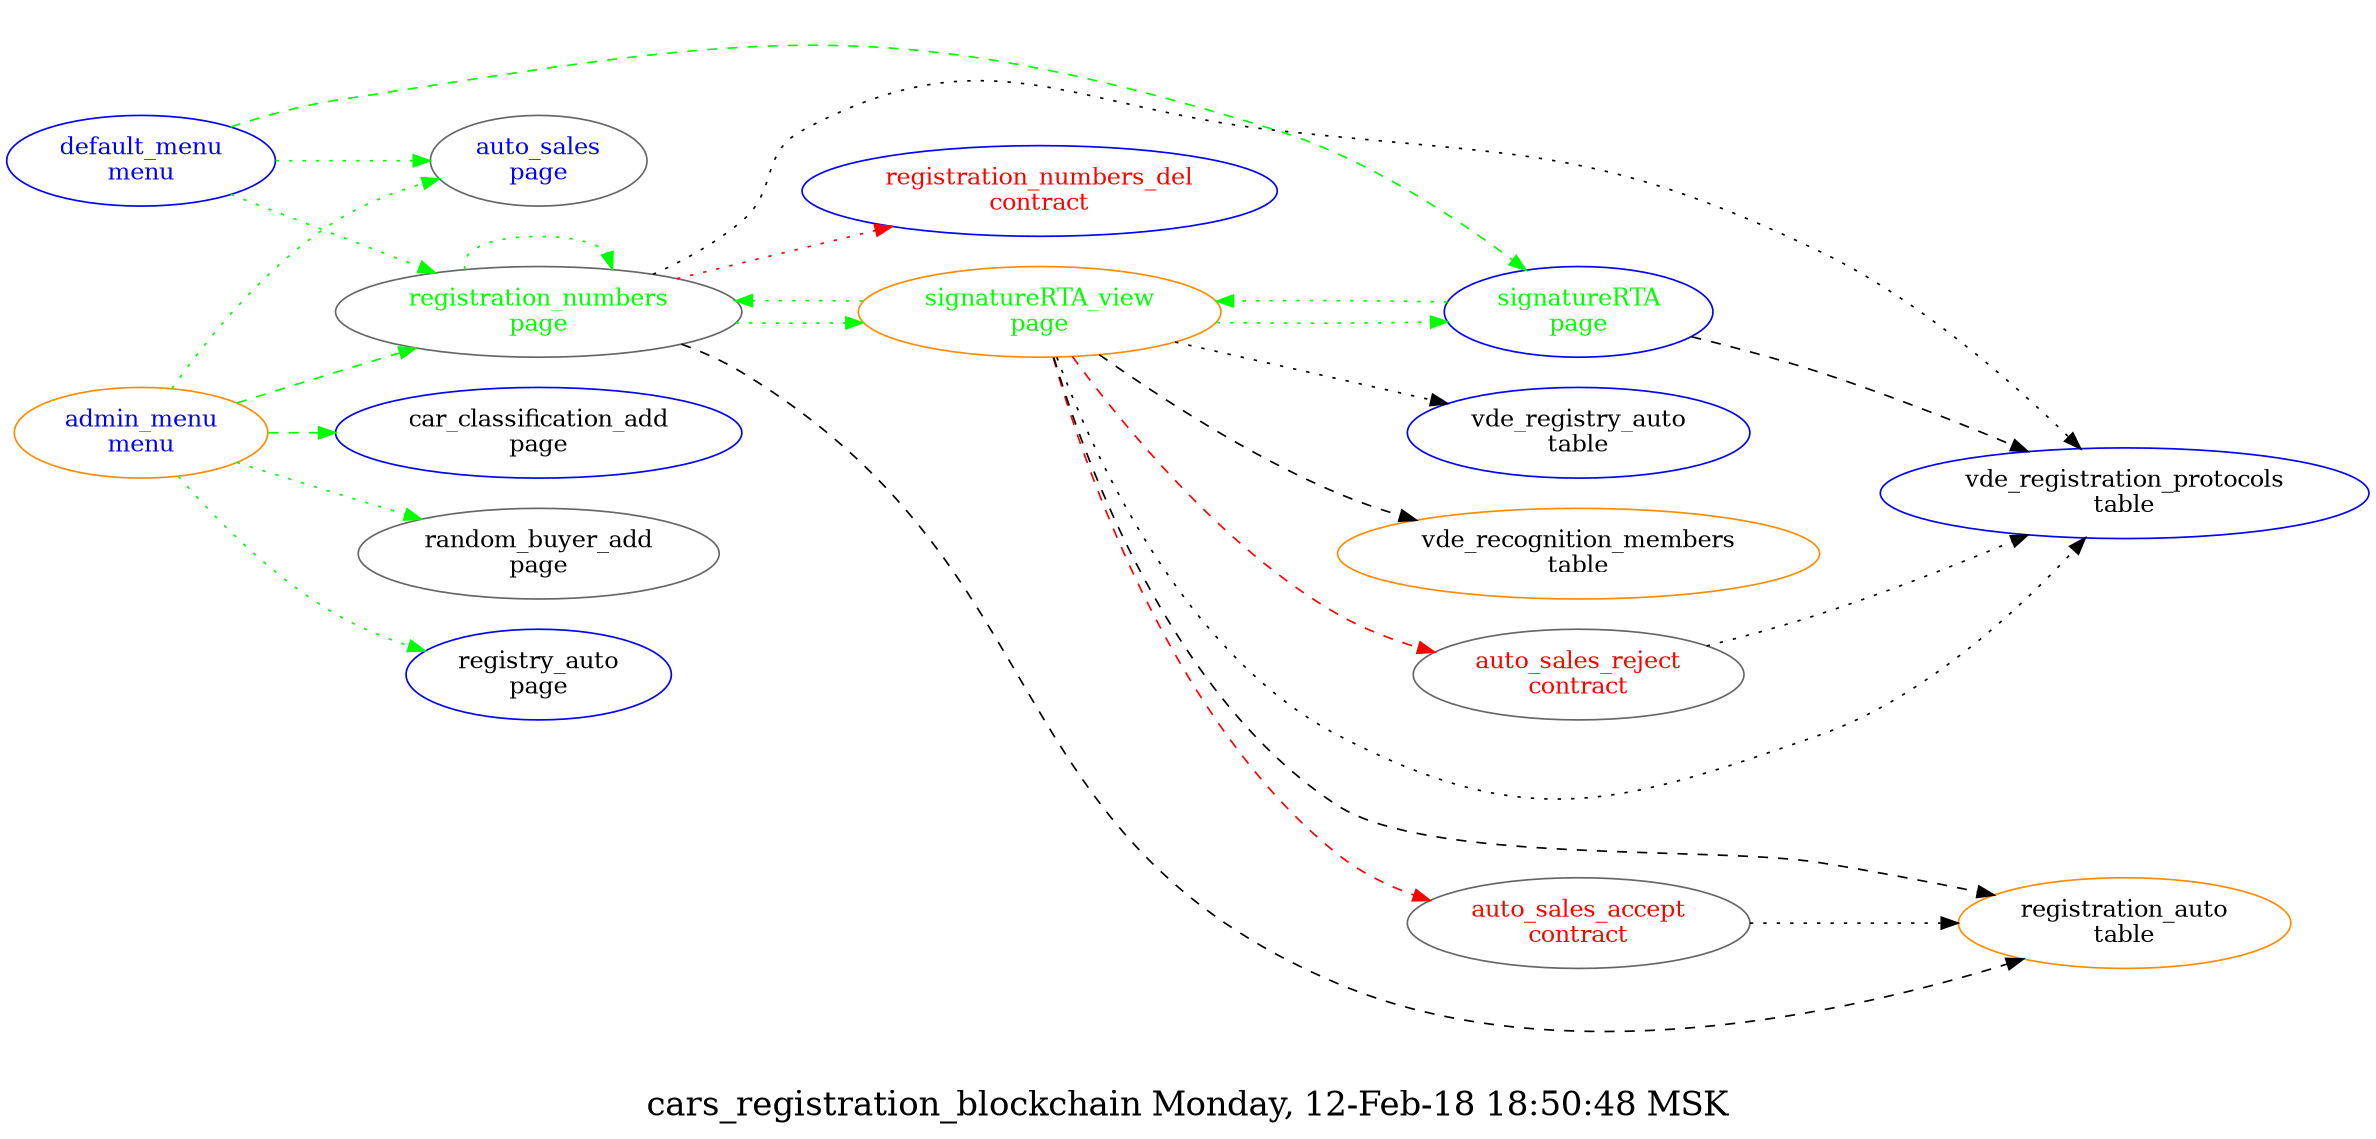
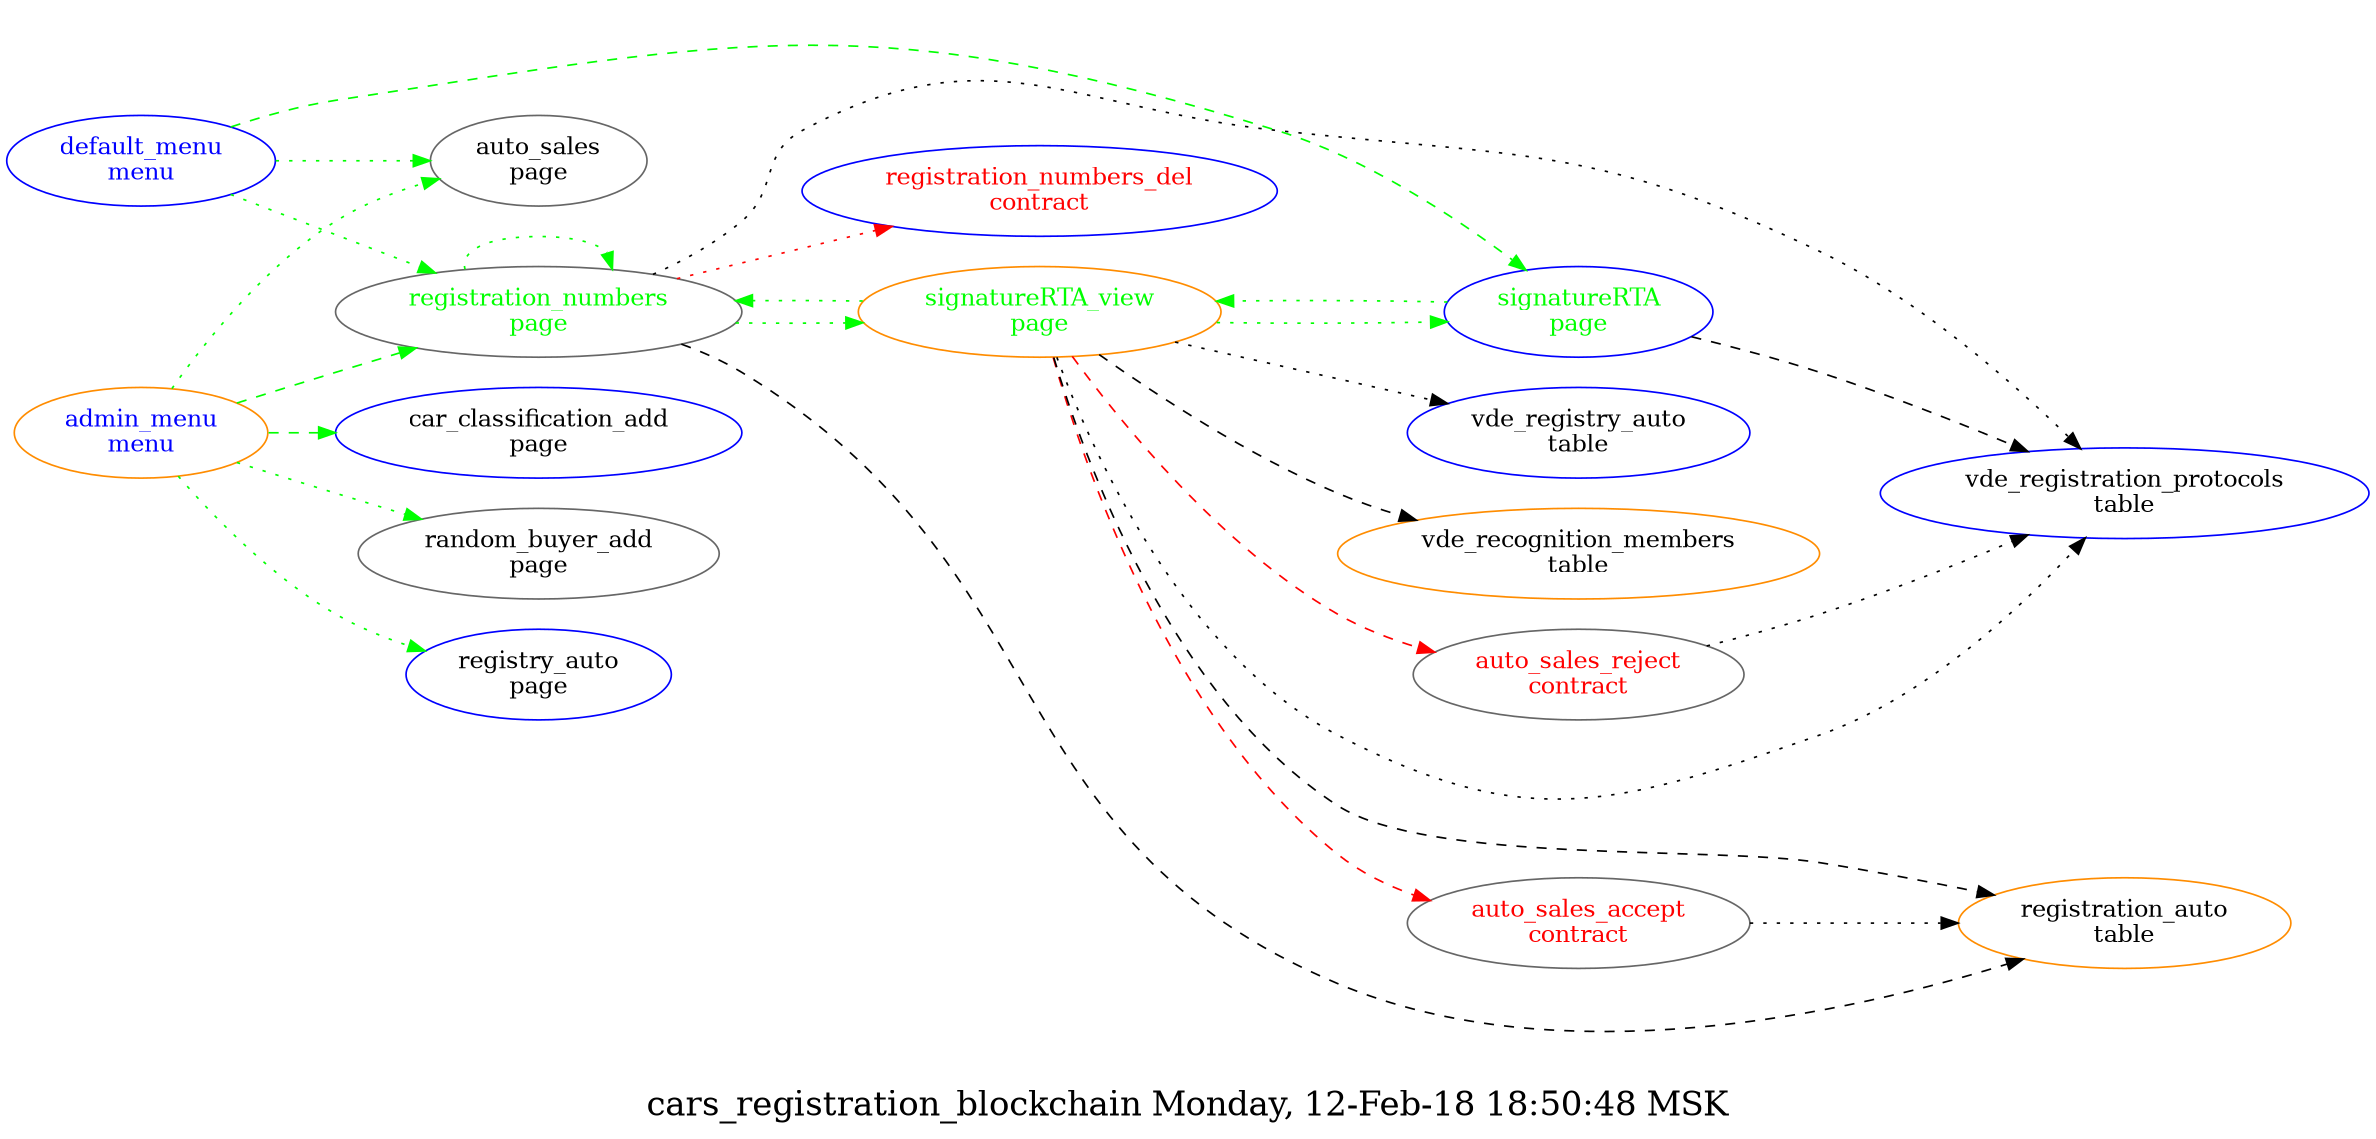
node "auto_sales page": fontcolor blue -> black
